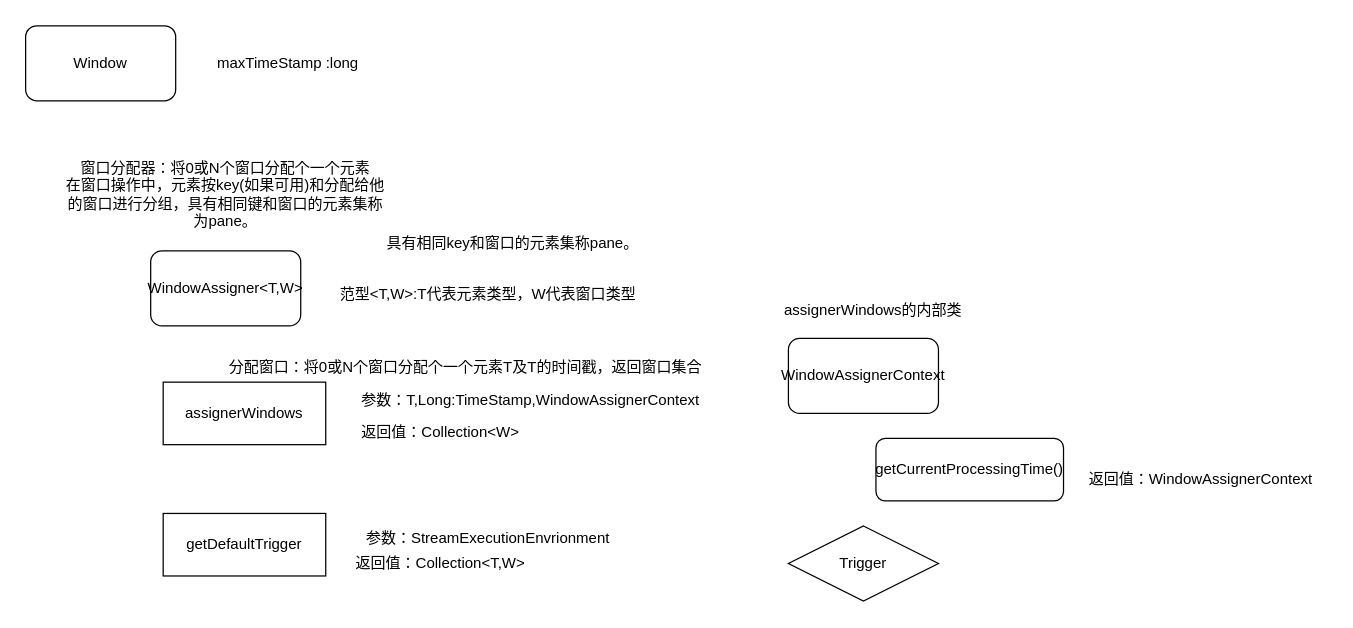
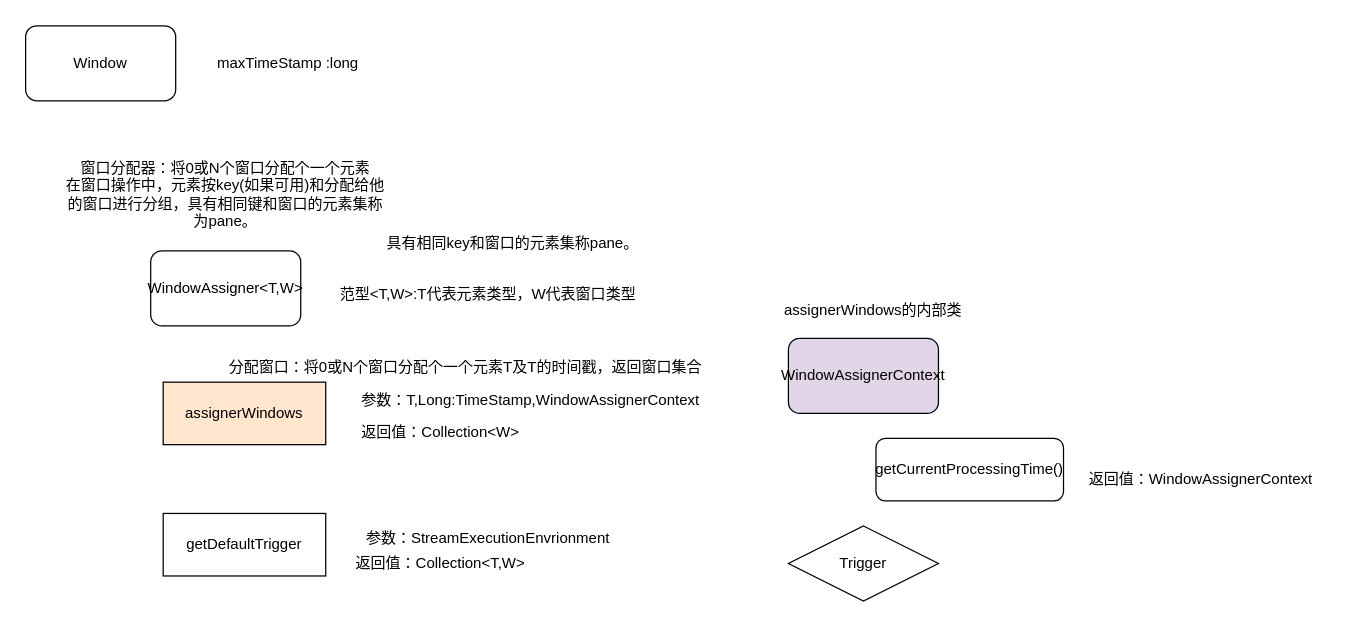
node "WindowAssignerContext": fillcolor #ffffff -> #e1d5e7
node "assignerWindows": fillcolor #ffffff -> #ffe6cc
